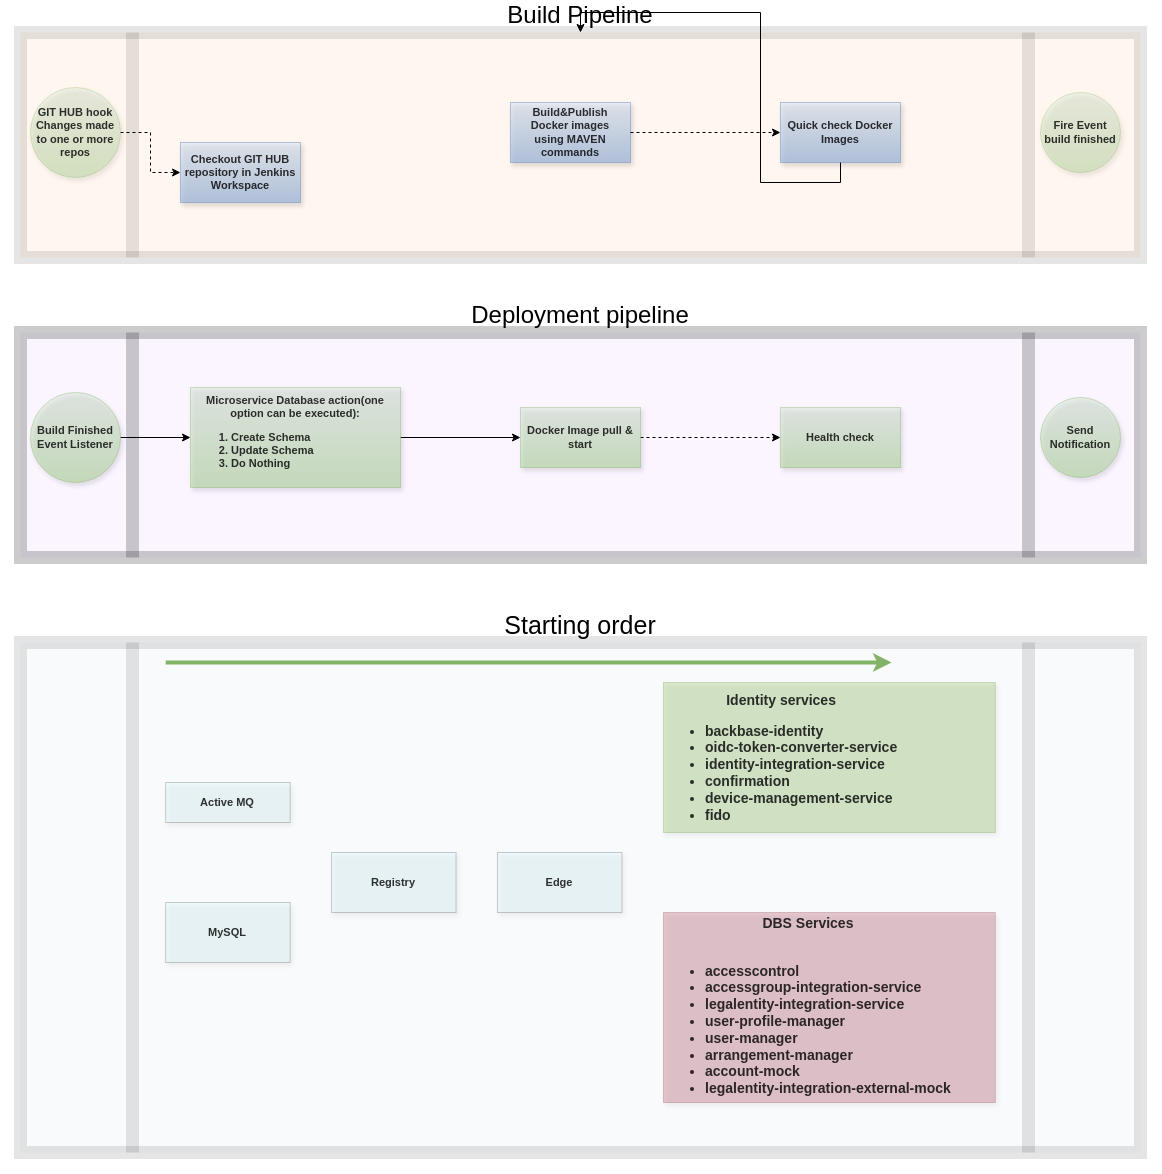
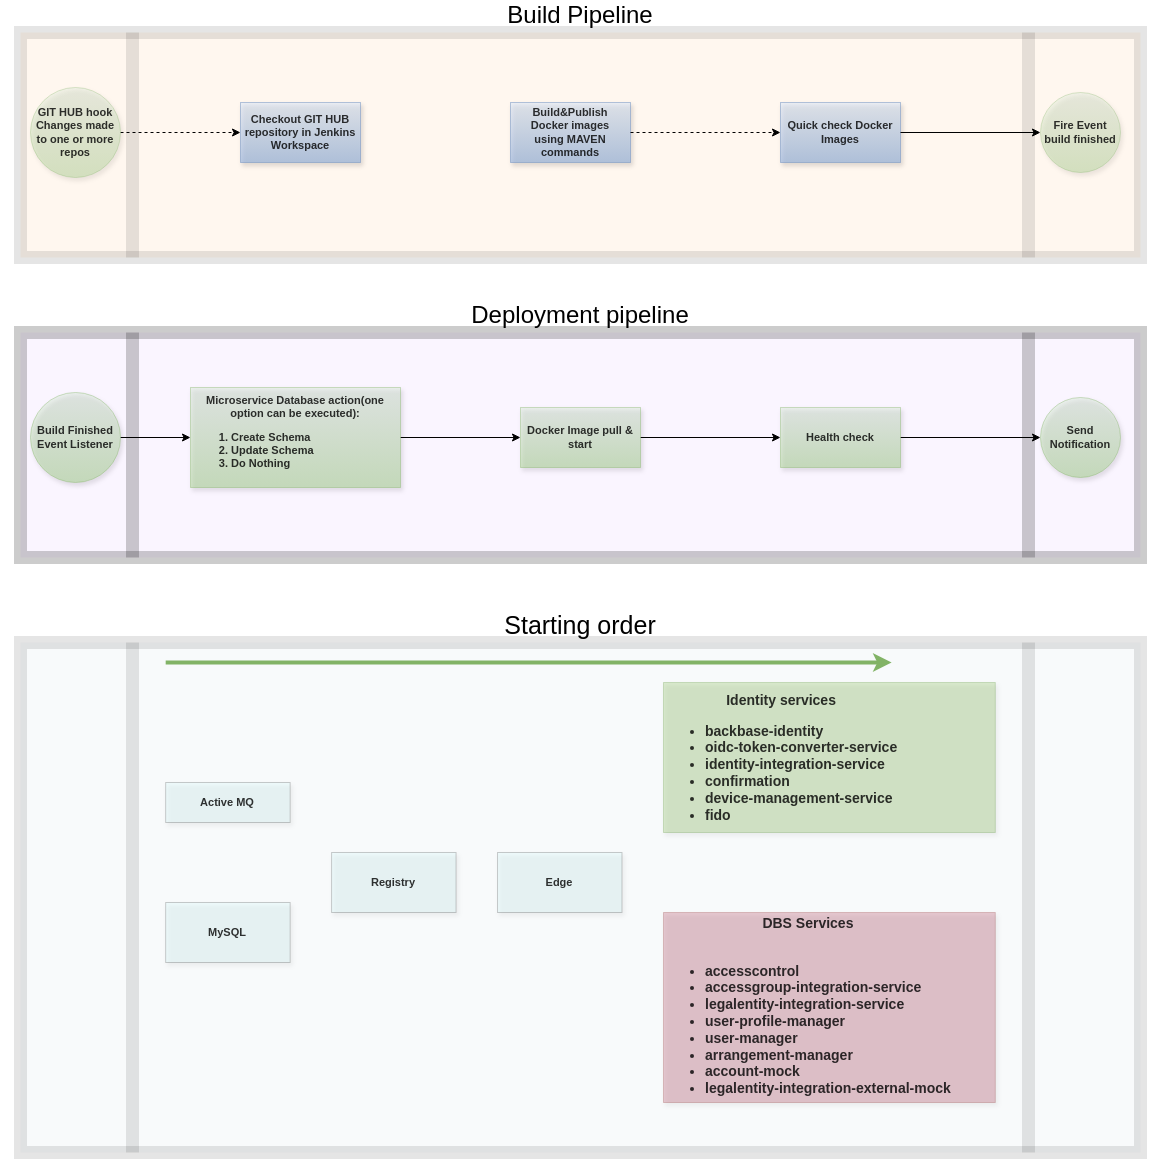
edge "Quick check Docker Images" -> "Build Pipeline": now "Quick check Docker Images" -> "Fire Event build finished"
node "Checkout GIT HUB repository in Jenkins Workspace": moved (241, 173) -> (301, 133)
edge "Docker Image pull & start" -> "Health check": style dashed -> solid
edge "Health check" -> "Send Notification": added
